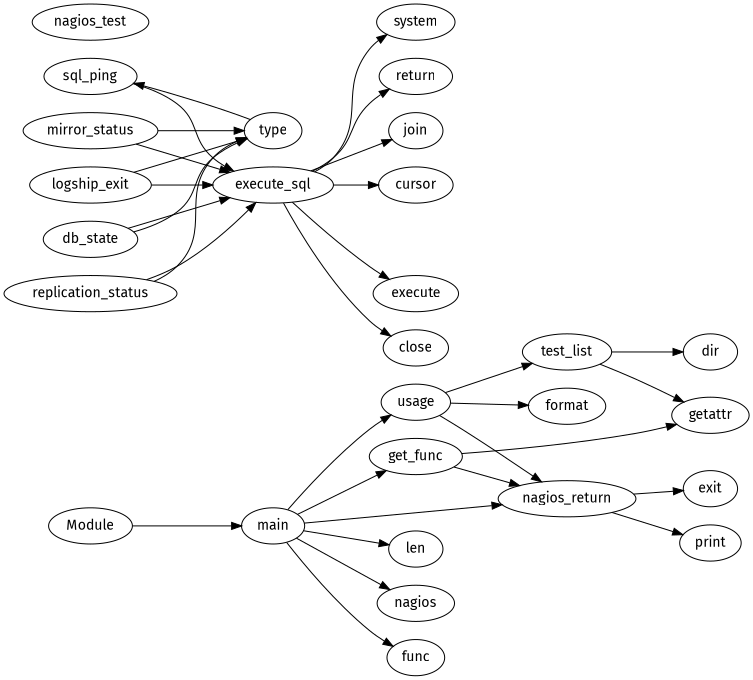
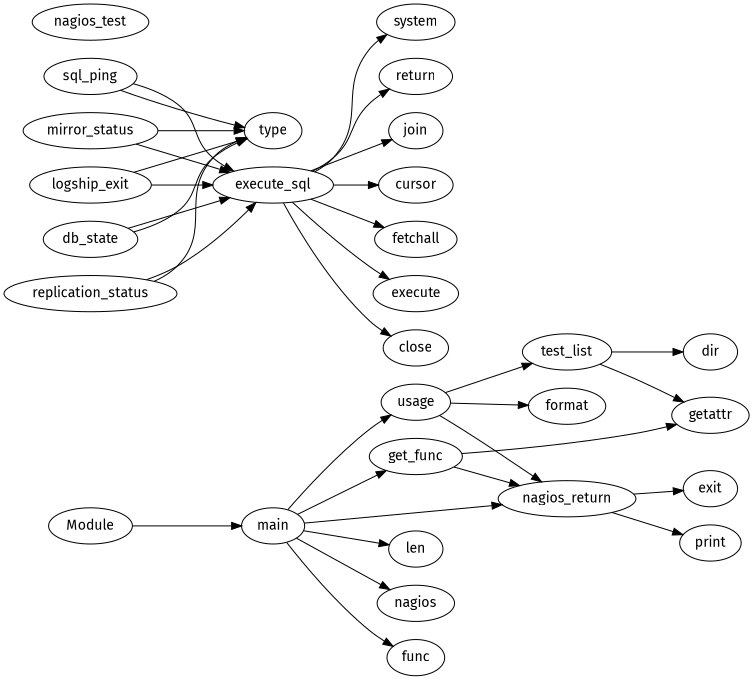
edge "type" -> "sql_ping": reversed
node "fetchall": added
